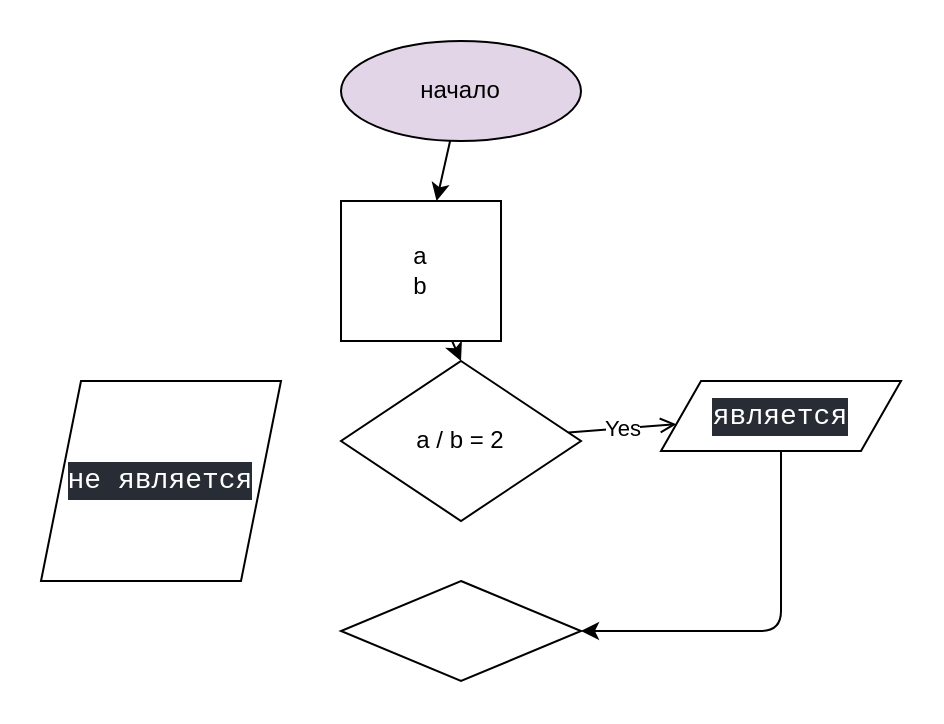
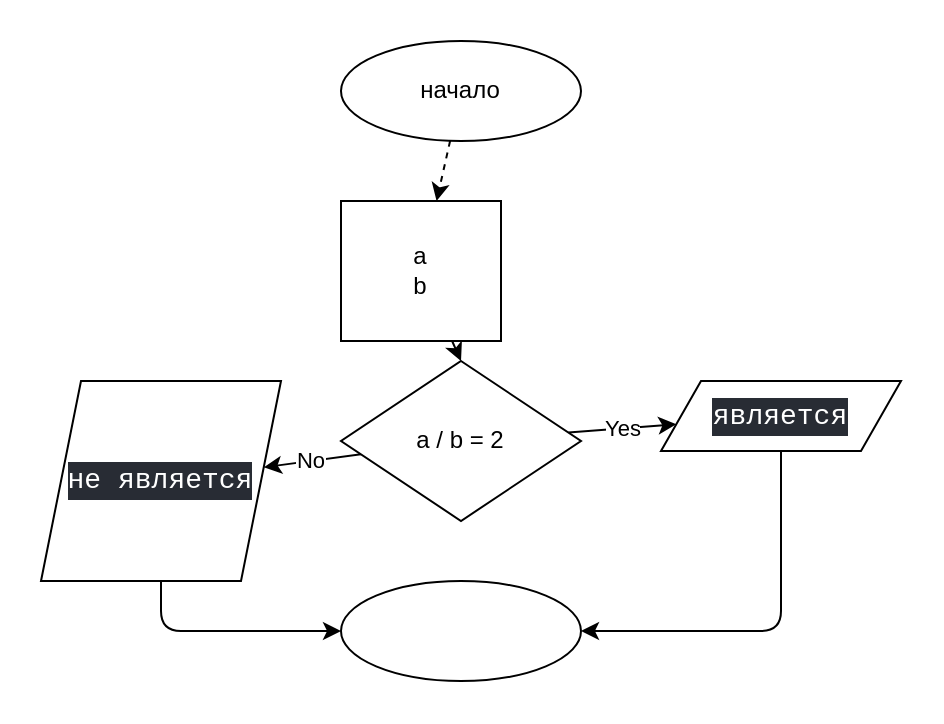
node "начало": fillcolor #e1d5e7 -> #ffffff
edge "начало" -> "a b": style solid -> dashed
edge "a / b = 2" -> "является": arrowhead open -> classic
edge "a / b = 2" -> "не является": added, label "No"
edge "не является" -> "конец": added
node "конец": shape diamond -> ellipse
